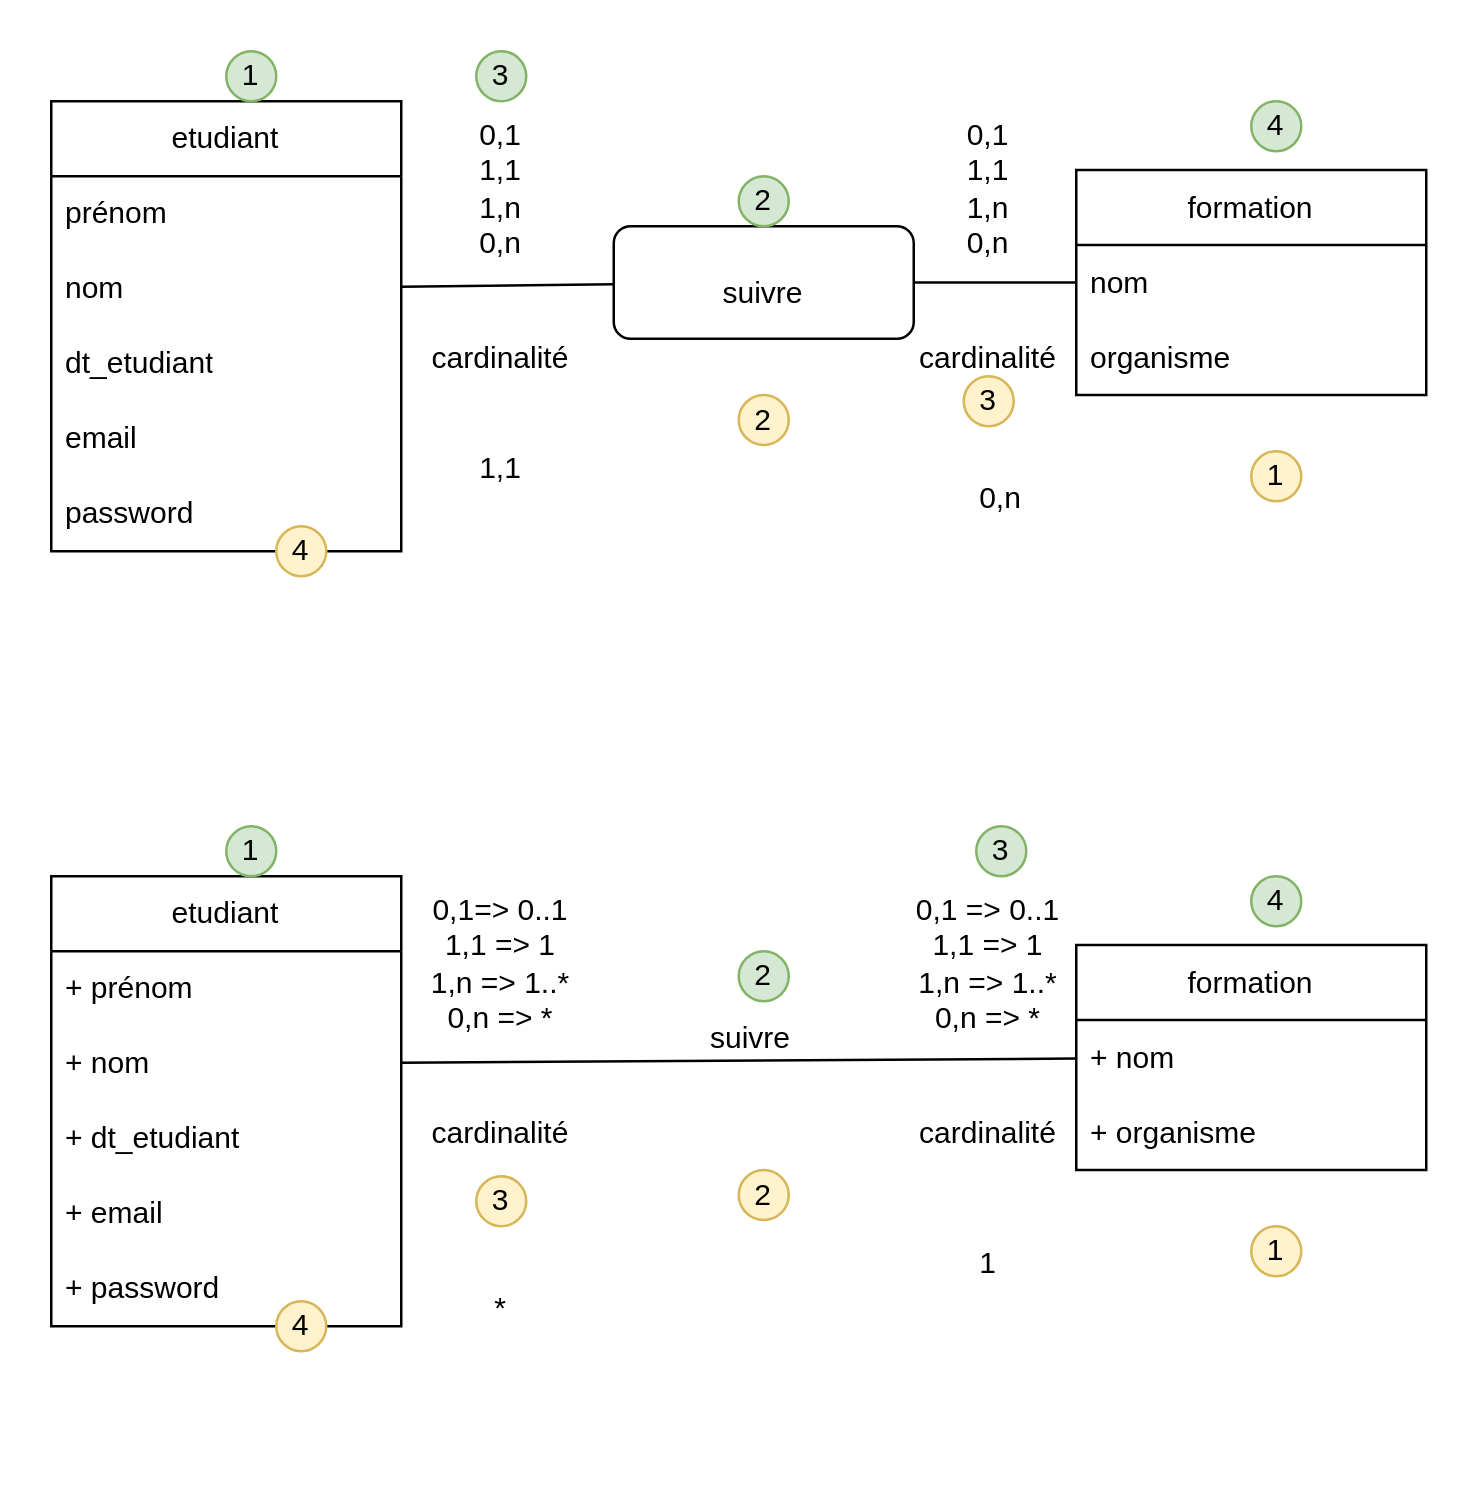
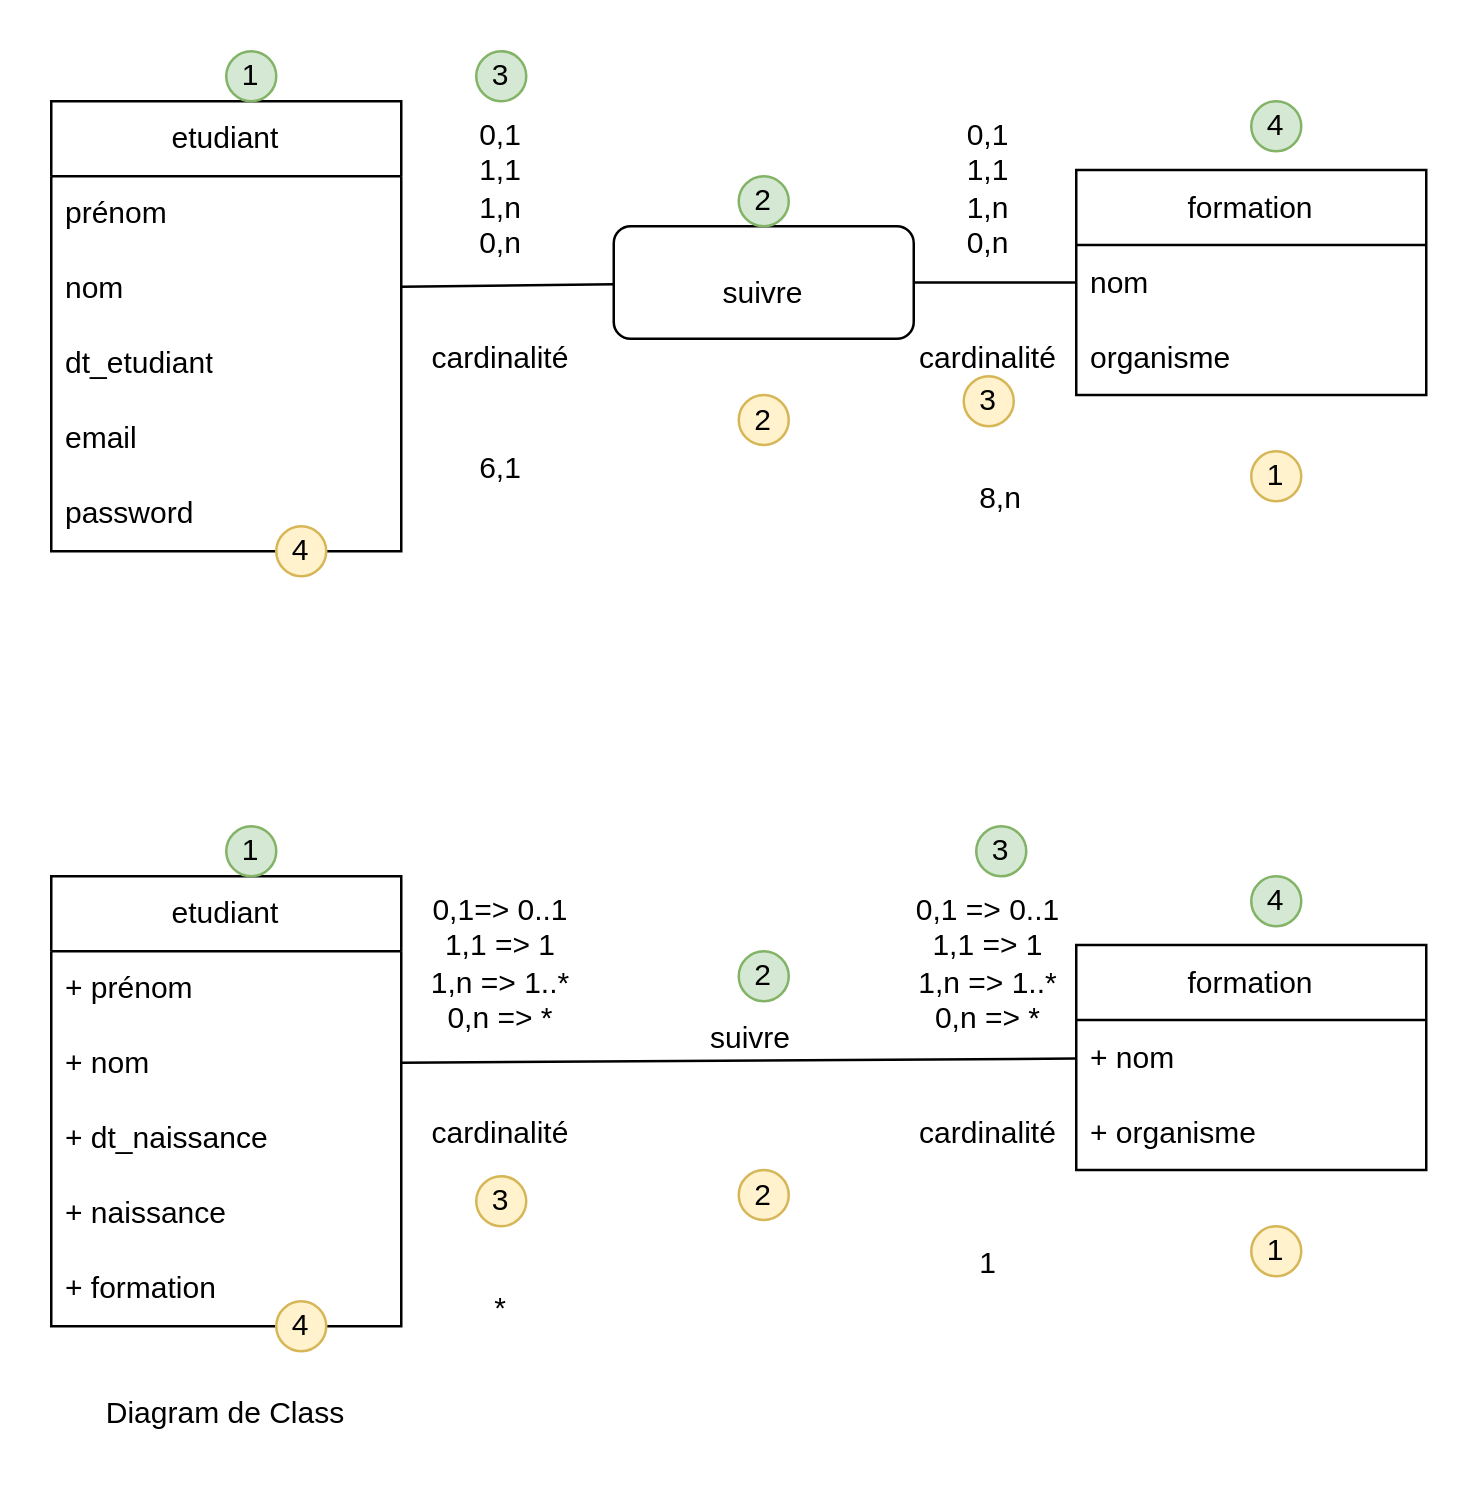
node "1,1": label "1,1" -> "6,1"
node "0,n": label "0,n" -> "8,n"
node "+ dt_etudiant": label "+ dt_etudiant" -> "+ dt_naissance"
node "+ email": label "+ email" -> "+ naissance"
node "+ password": label "+ password" -> "+ formation"
node "Diagram de Class": added
